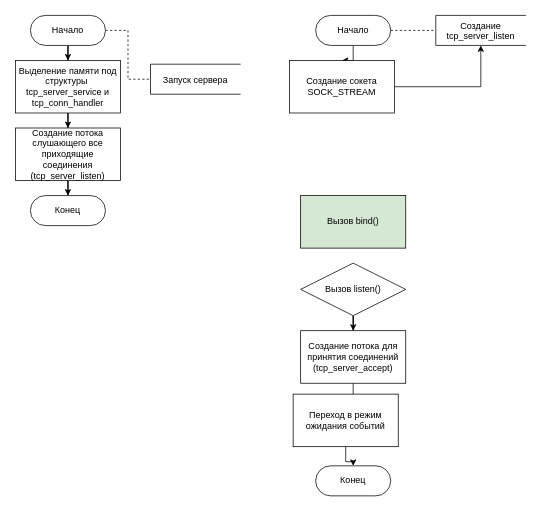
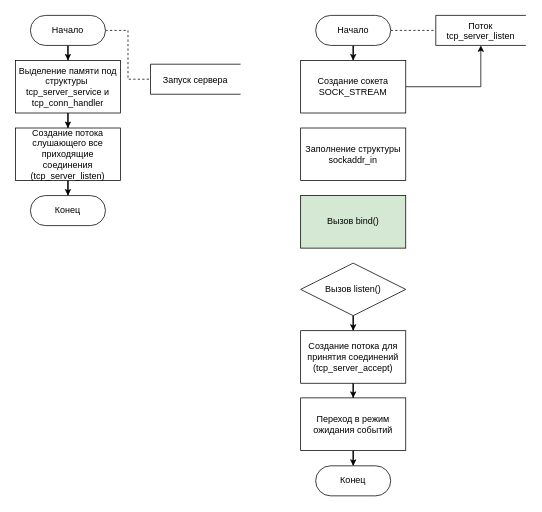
node "Создание tcp_server_listen": label "Создание tcp_server_listen" -> "Поток tcp_server_listen"
node "Создание сокета SOCK_STREAM": moved (342, 87) -> (353, 87)
node "Заполнение структуры sockaddr_in": added
node "Переход в режим ожидания событий": moved (345, 420) -> (353, 424)
